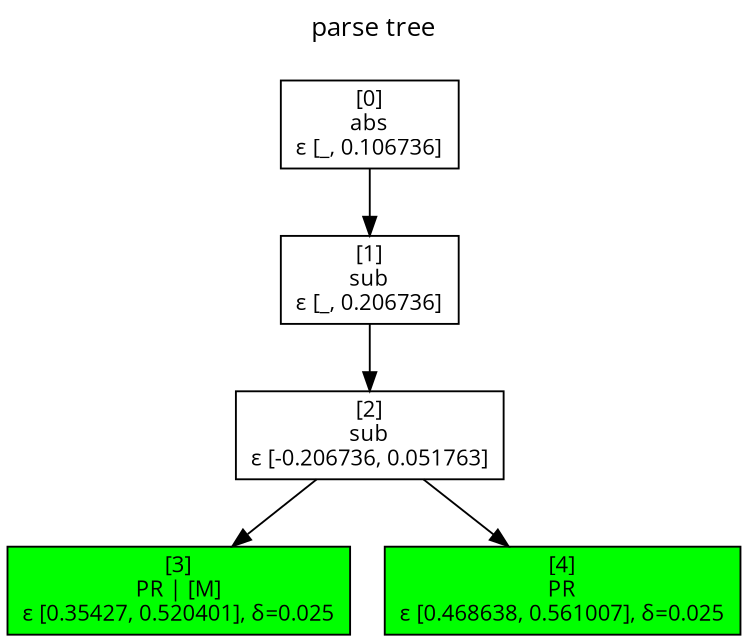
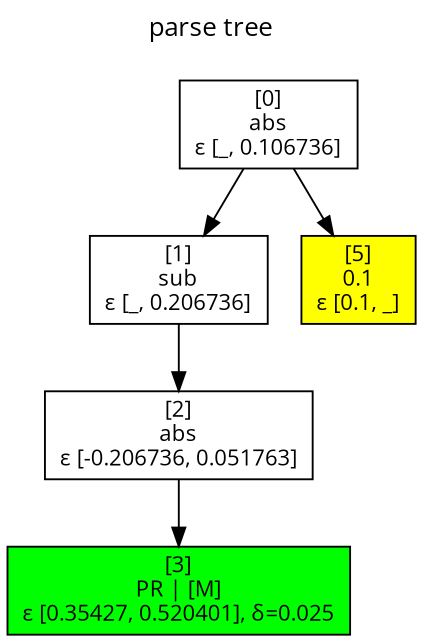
node "[5] 0.1 ε [0.1, _]": added
node "[2] sub ε [-0.206736, 0.051763]": label "[2] sub ε [-0.206736, 0.051763]" -> "[2] abs ε [-0.206736, 0.051763]"
node "[4] PR ε [0.468638, 0.561007], δ=0.025": removed
